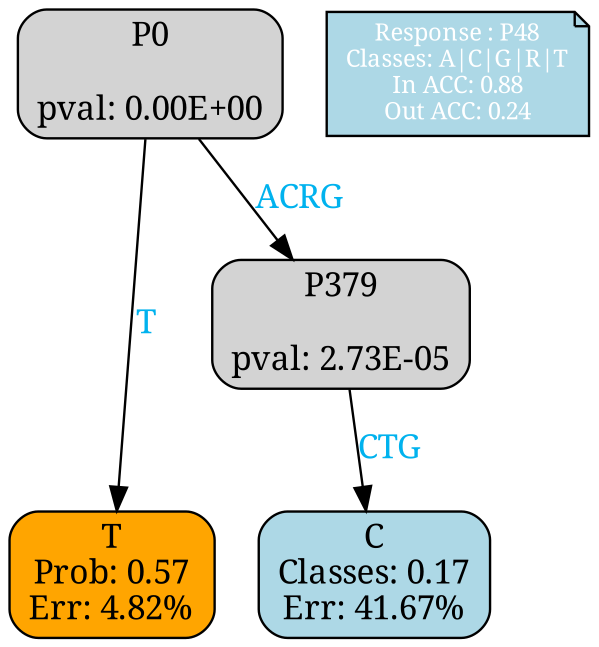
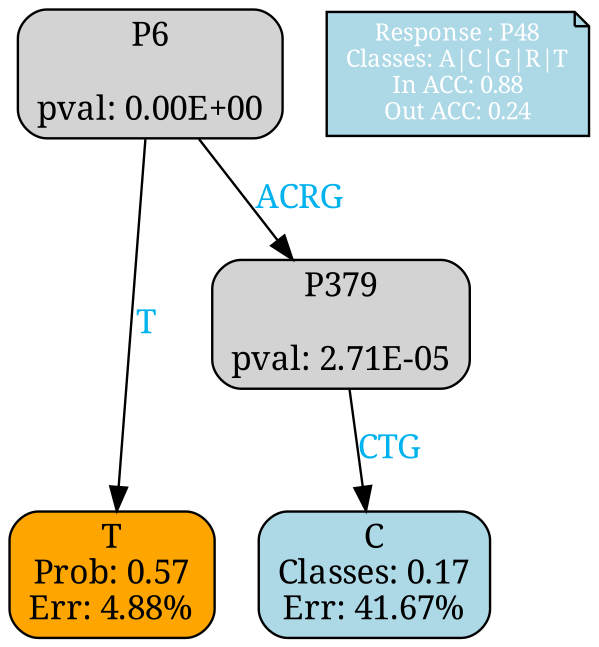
node "P0 pval: 0.00E+00": label "P0 pval: 0.00E+00" -> "P6 pval: 0.00E+00"
node "P379 pval: 2.73E-05": label "P379 pval: 2.73E-05" -> "P379 pval: 2.71E-05"
node "T Prob: 0.57 Err: 4.82%": label "T Prob: 0.57 Err: 4.82%" -> "T Prob: 0.57 Err: 4.88%"
